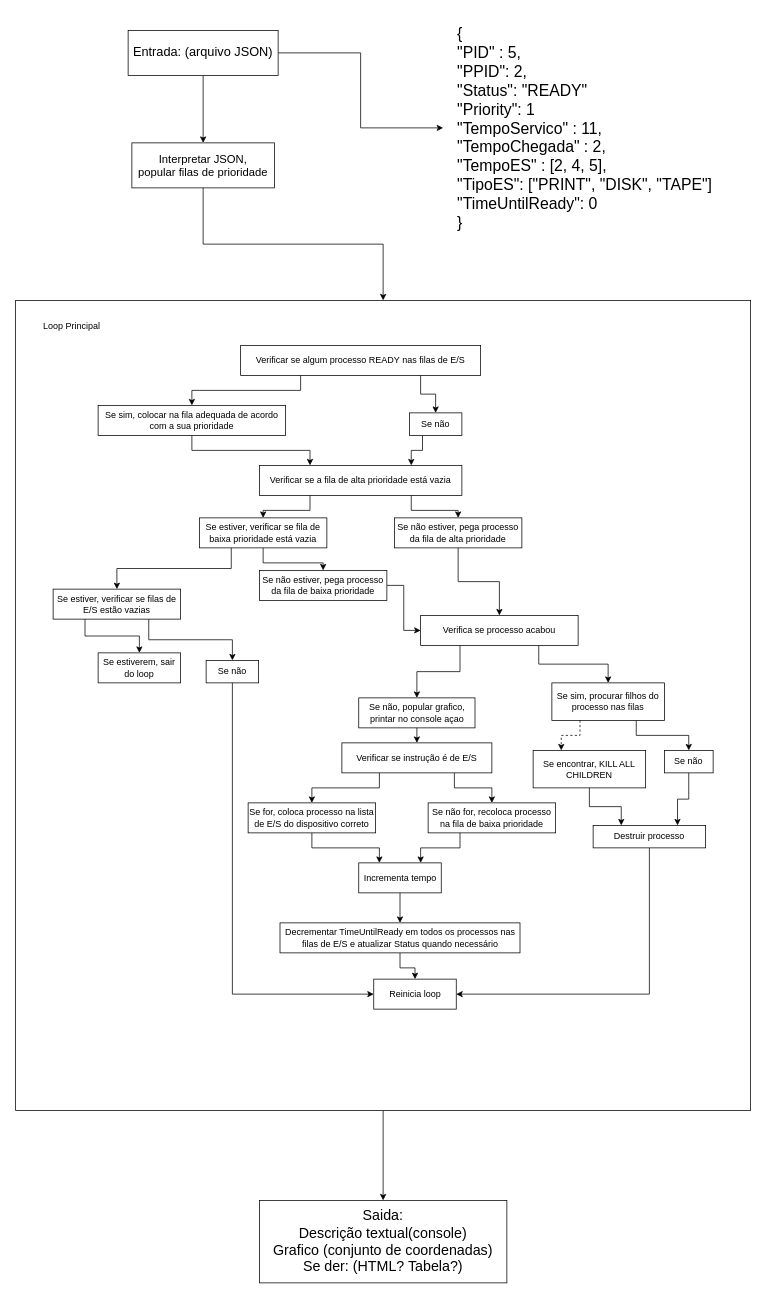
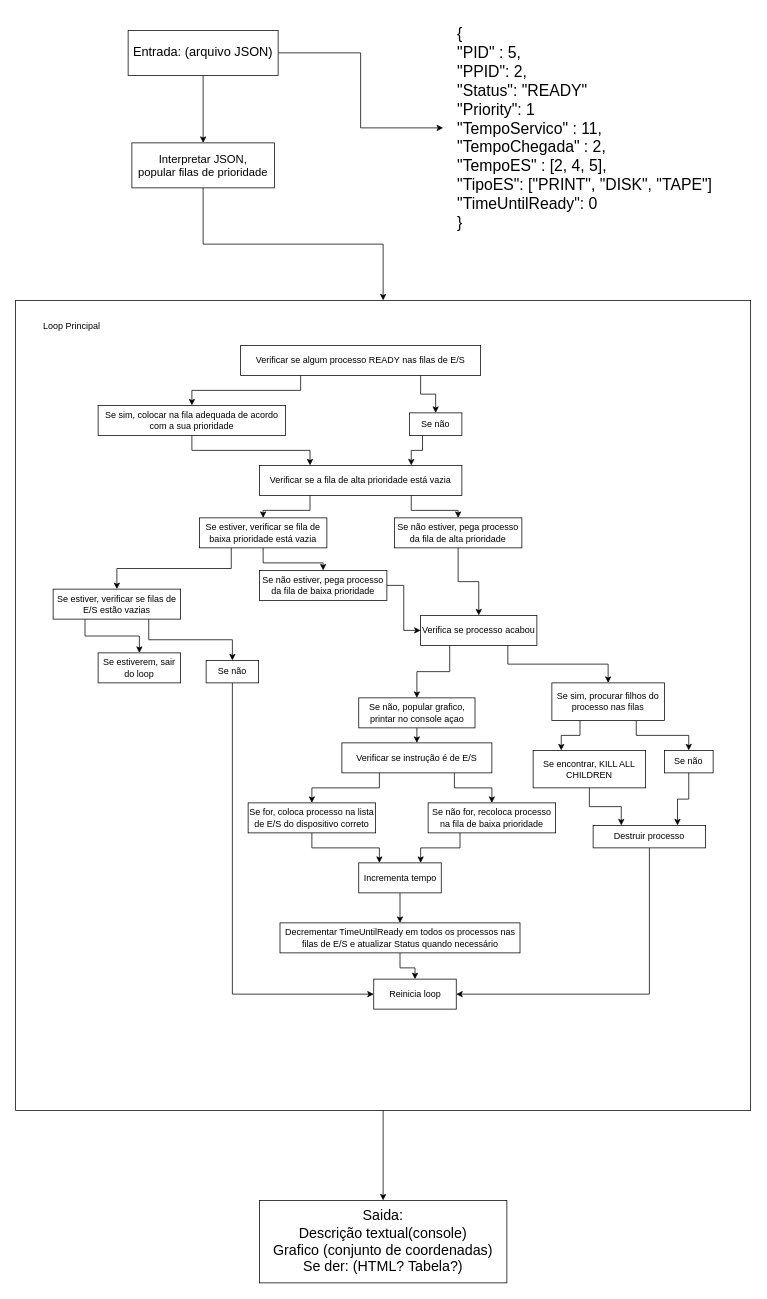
node "Verifica se processo acabou": size 158x30 -> 116x30
edge "Se sim, procurar filhos do processo nas filas" -> "Se encontrar, KILL ALL CHILDREN": style dashed -> solid
